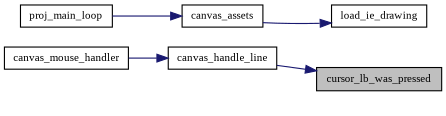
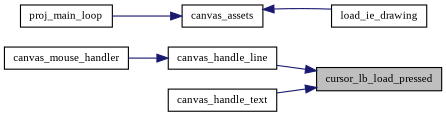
edge "canvas_assets" -> "load_ie_drawing": reversed
node "cursor_lb_was_pressed": label "cursor_lb_was_pressed" -> "cursor_lb_load_pressed"
node "canvas_handle_text": added
